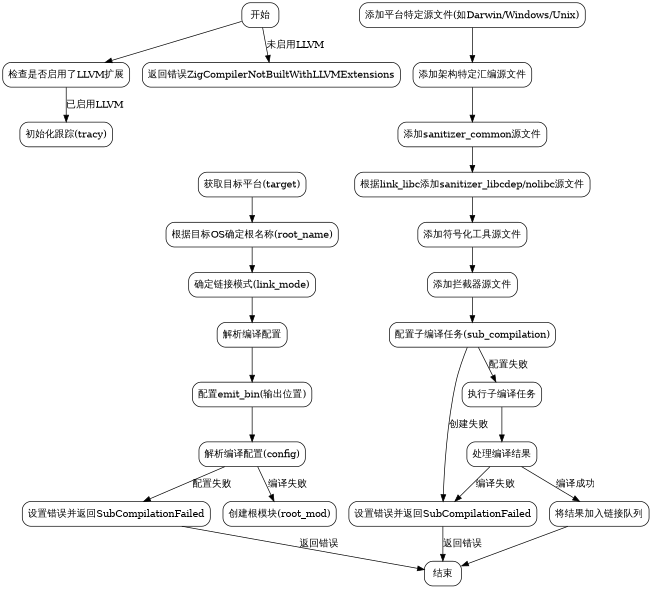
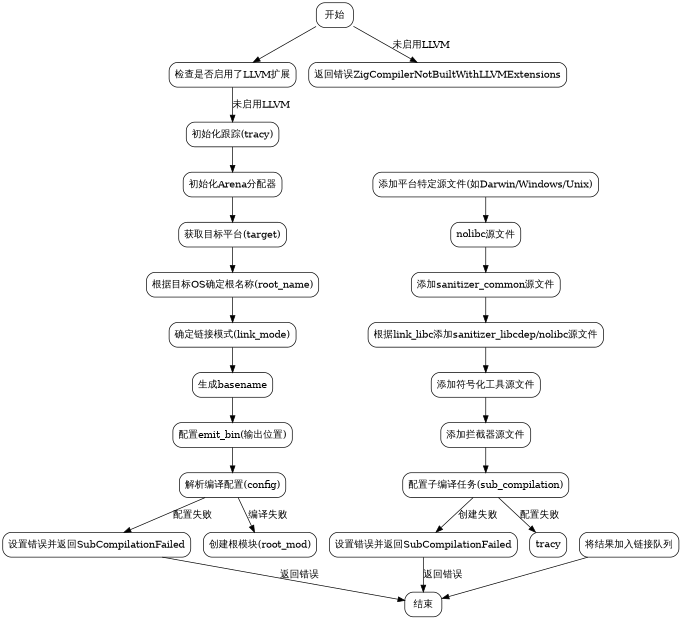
node "添加架构特定汇编源文件": label "添加架构特定汇编源文件" -> "nolibc源文件"
edge "检查是否启用了LLVM扩展" -> "初始化跟踪(tracy)": label "已启用LLVM" -> "未启用LLVM"
node "初始化Arena分配器": added
node "解析编译配置": label "解析编译配置" -> "生成basename"
node "执行子编译任务": label "执行子编译任务" -> "tracy"
node "处理编译结果": removed
